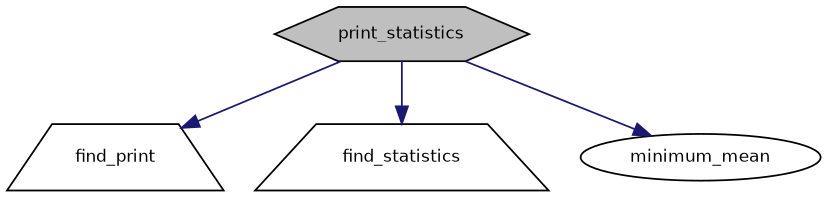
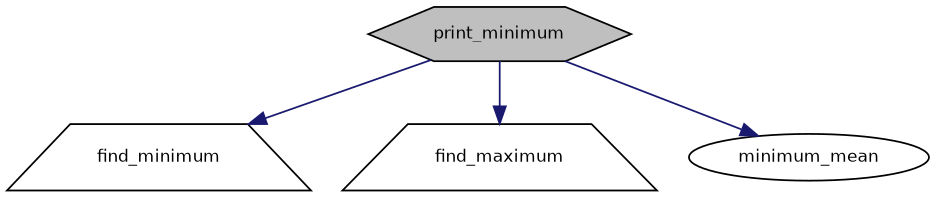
node "print_statistics": label "print_statistics" -> "print_minimum"
node "find_print": label "find_print" -> "find_minimum"
node "find_statistics": label "find_statistics" -> "find_maximum"
